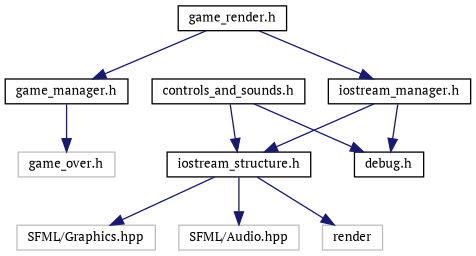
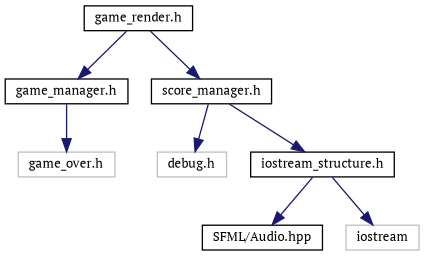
node "controls_and_sounds.h": removed
node "iostream_manager.h": label "iostream_manager.h" -> "score_manager.h"
node "debug.h": color black -> grey75
node "SFML/Graphics.hpp": removed
node "SFML/Audio.hpp": color grey75 -> black
node "render": label "render" -> "iostream"
